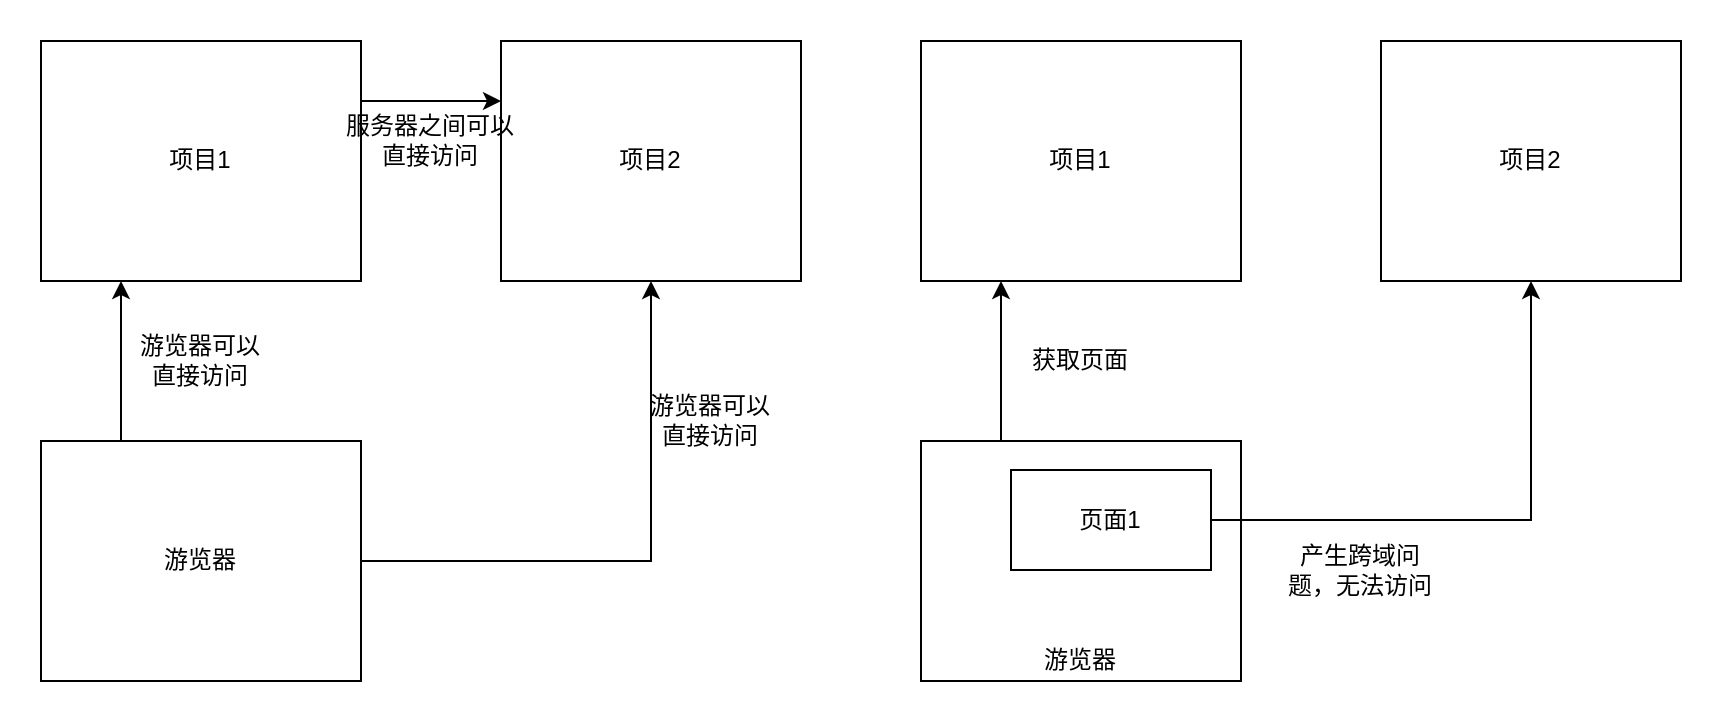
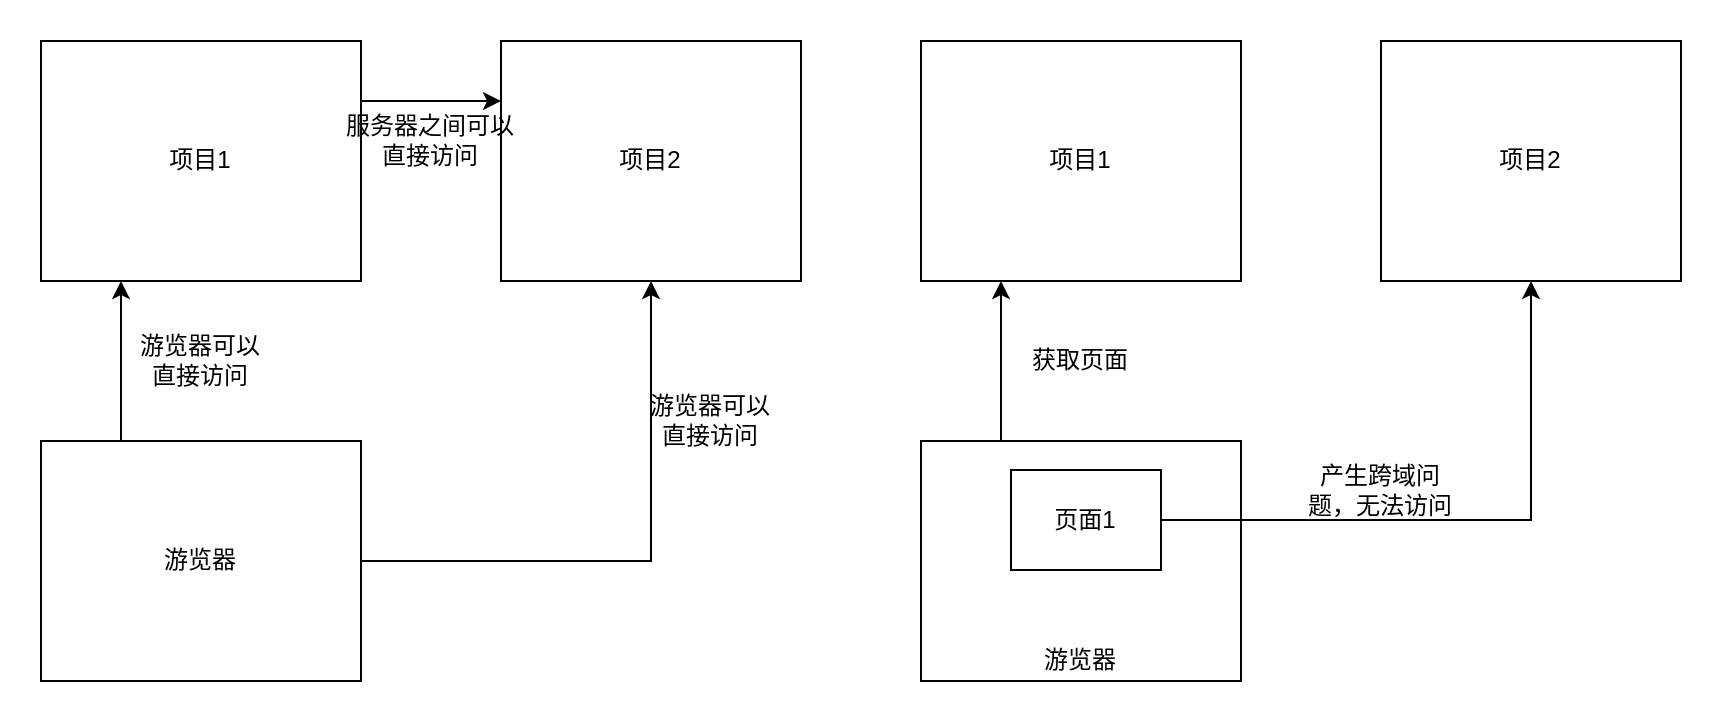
node "页面1": size 200x100 -> 150x100
node "产生跨域问题，无法访问": moved (1361, 571) -> (1381, 491)
